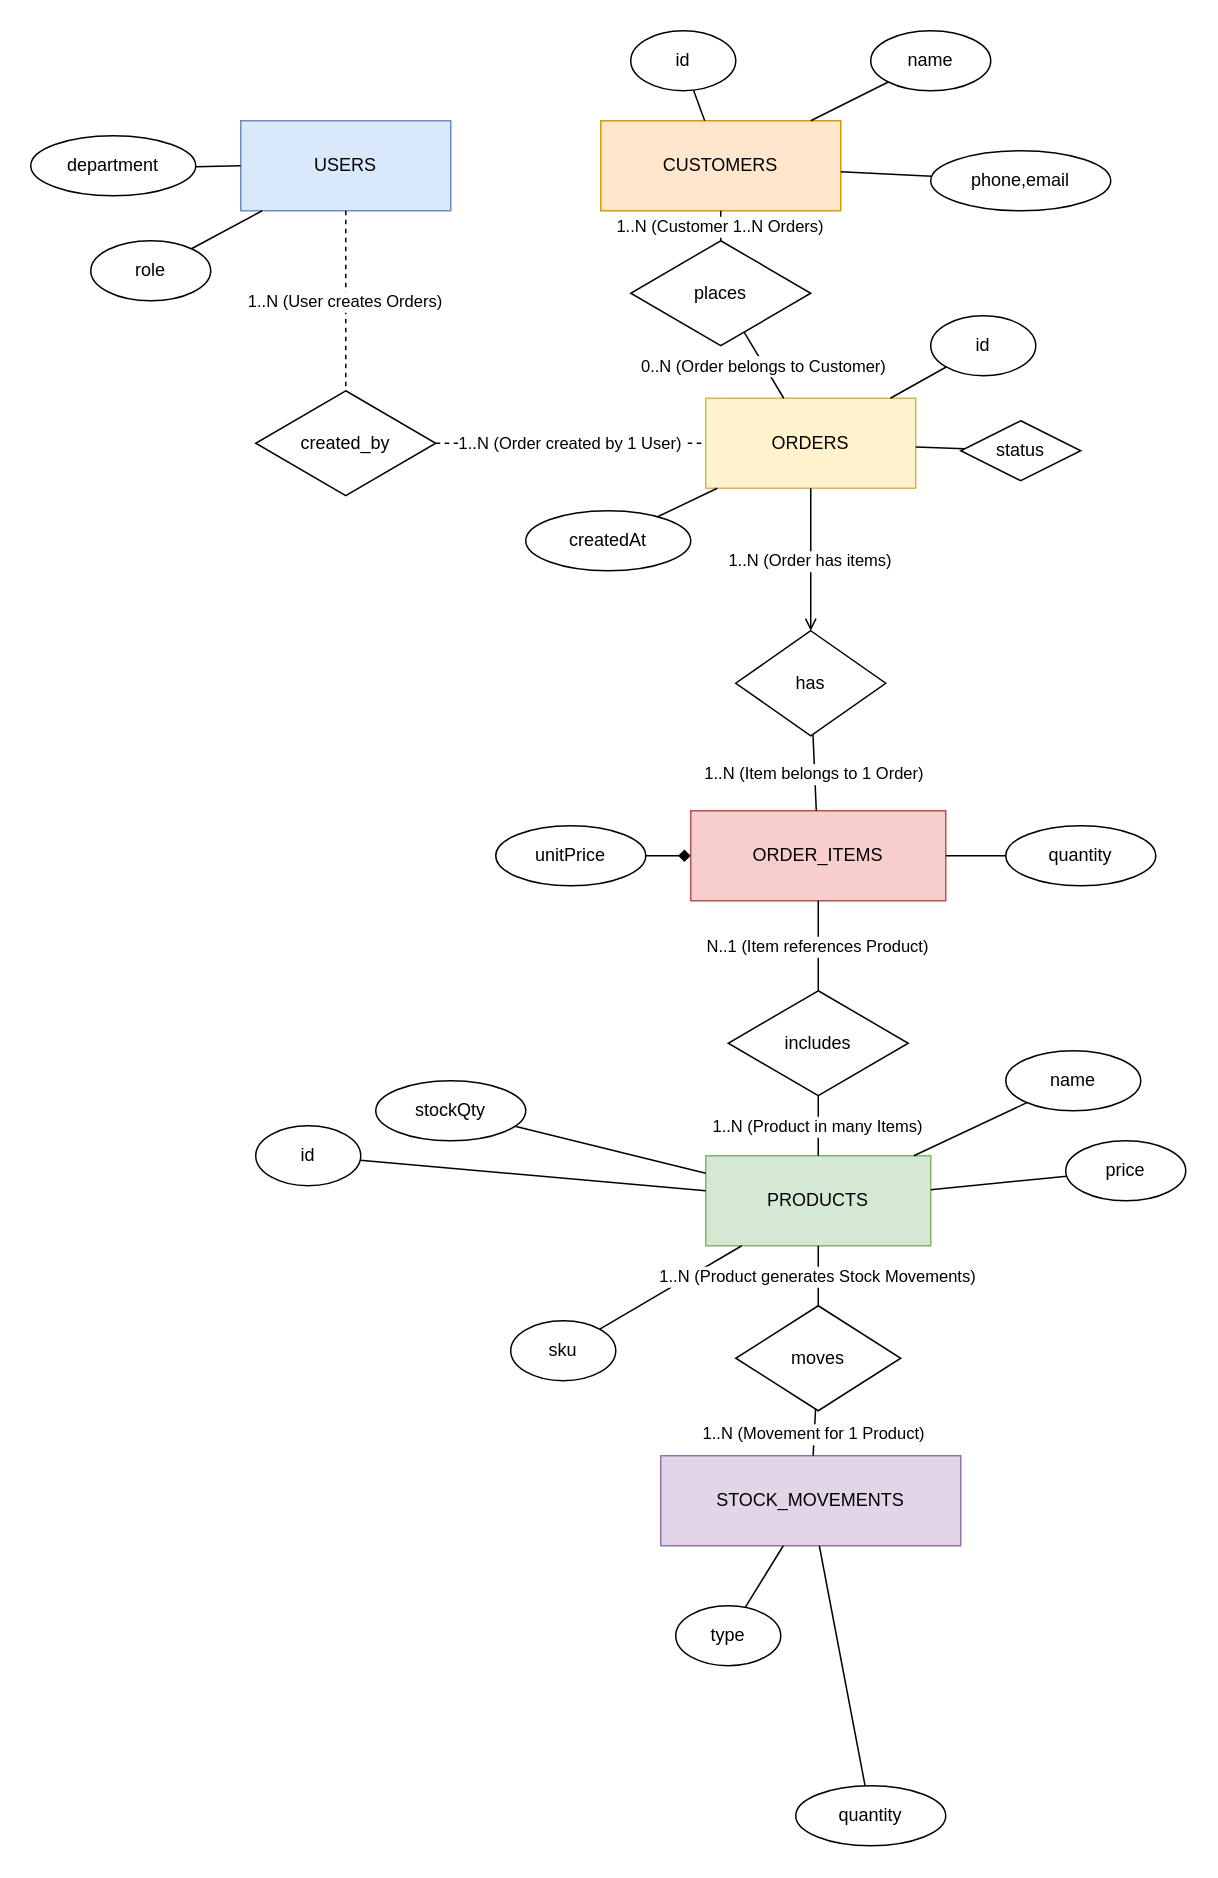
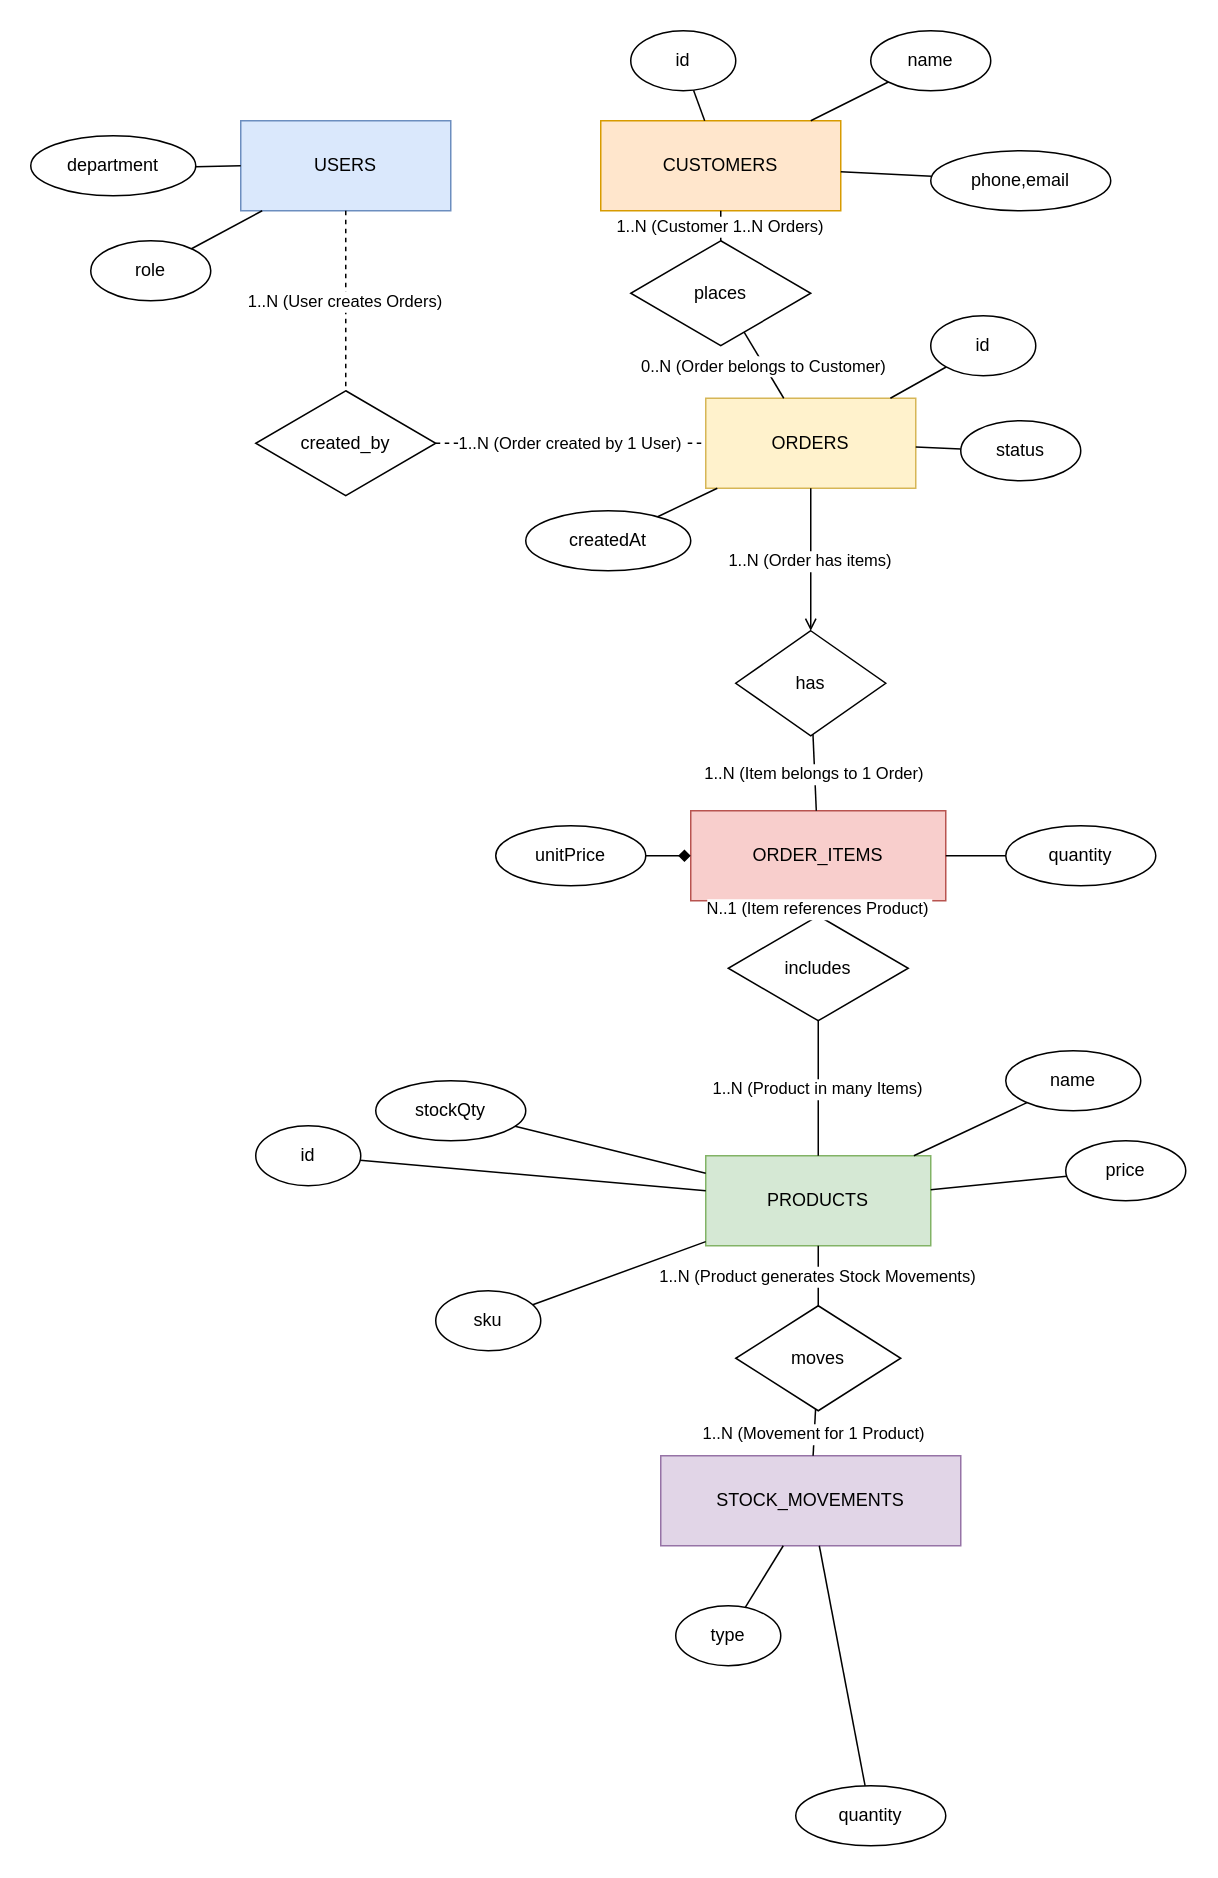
node "status": shape diamond -> ellipse
node "includes": moved (818, 1043) -> (818, 968)
node "sku": moved (563, 1351) -> (488, 1321)
